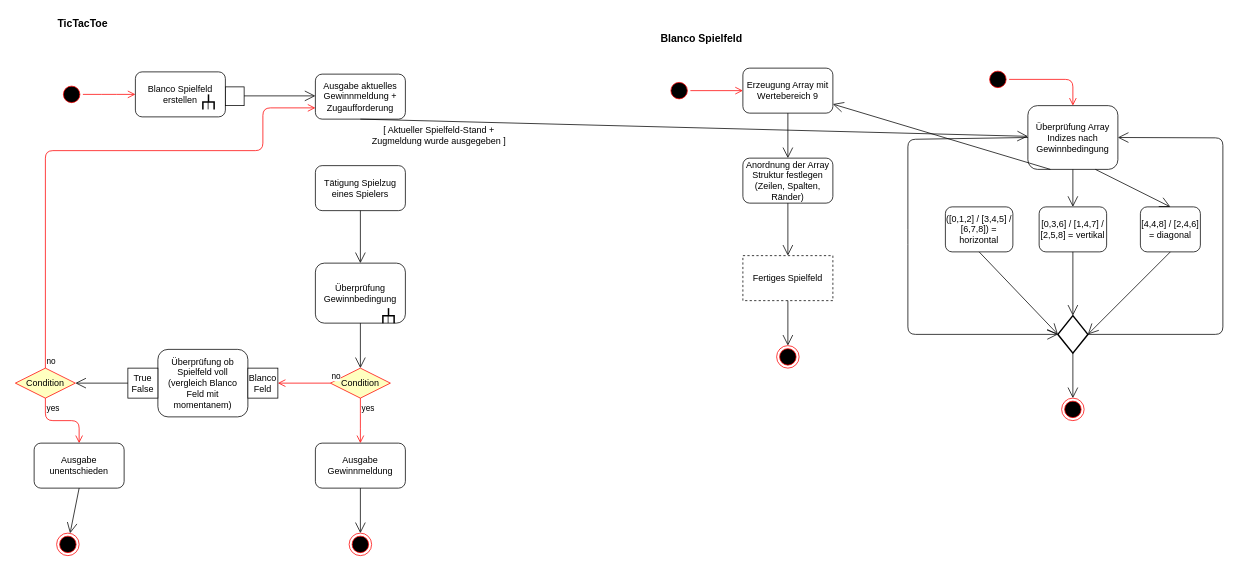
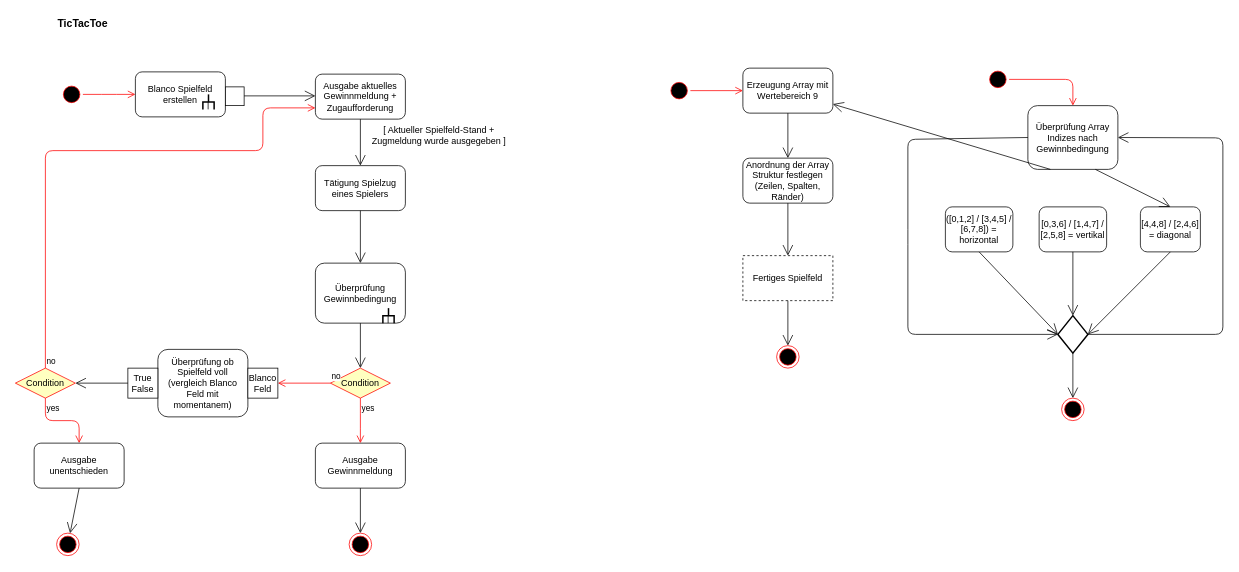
node "Blanco Spielfeld": removed
edge "Ausgabe aktuelles Gewinnmeldung + Zugaufforderung" -> "Überprüfung Array Indizes nach Gewinnbedingung": now "Ausgabe aktuelles Gewinnmeldung + Zugaufforderung" -> "Tätigung Spielzug eines Spielers"
edge "Überprüfung Array Indizes nach Gewinnbedingung" -> "[0,3,6] / [1,4,7] / [2,5,8] = vertikal": removed
